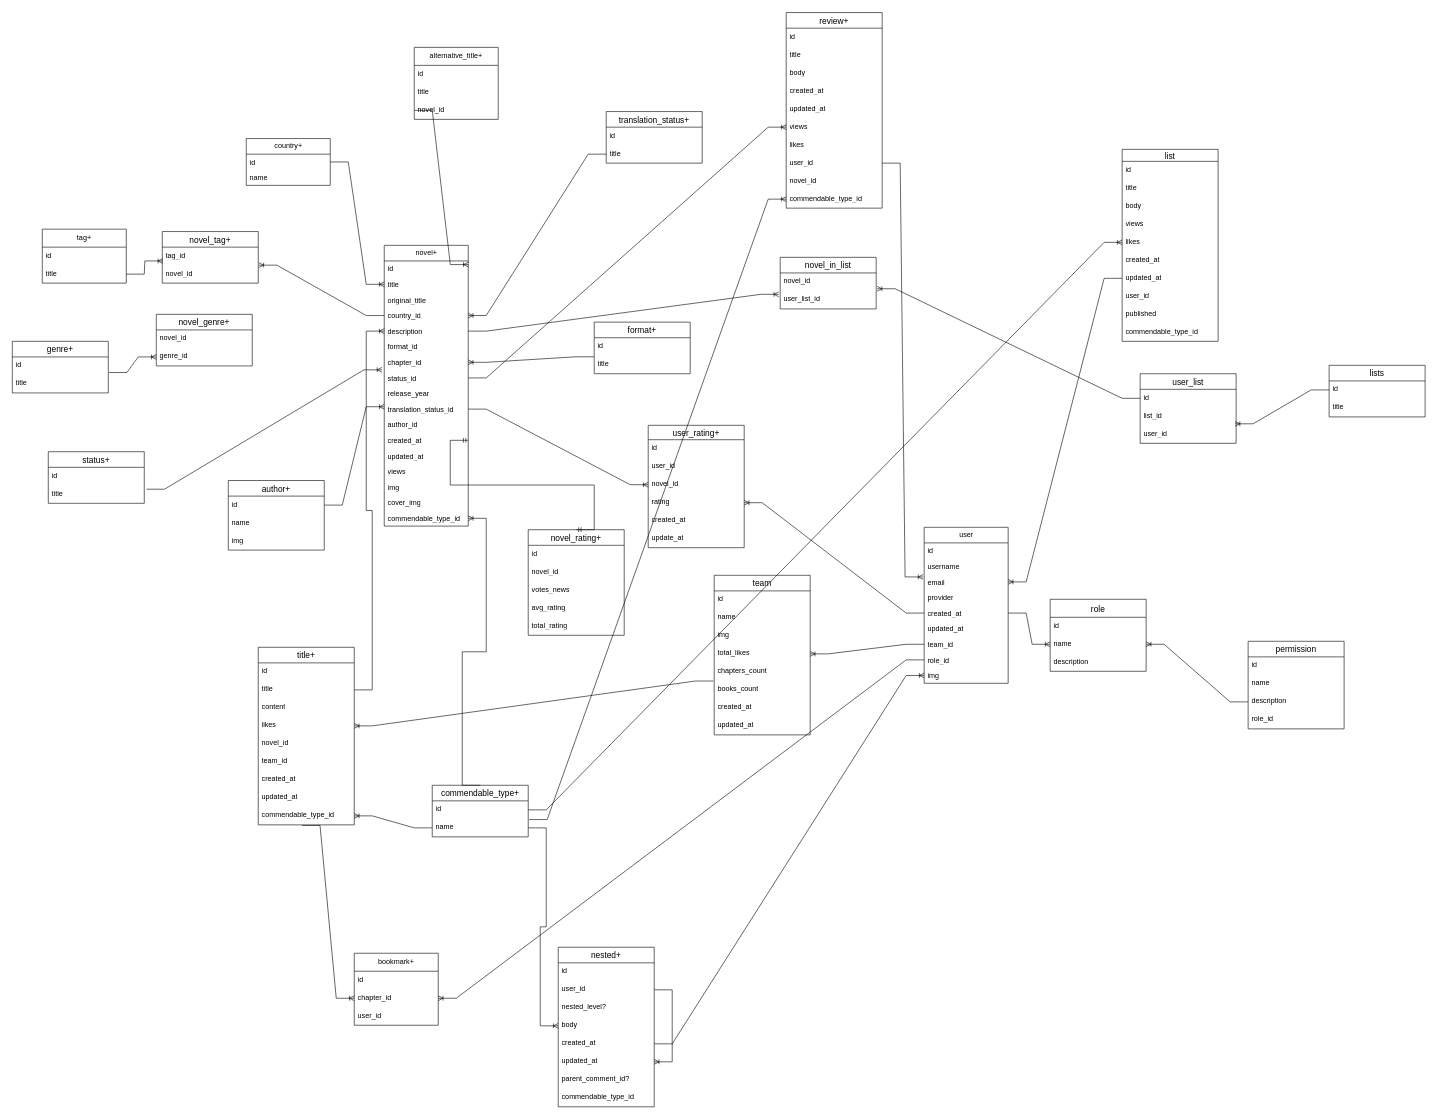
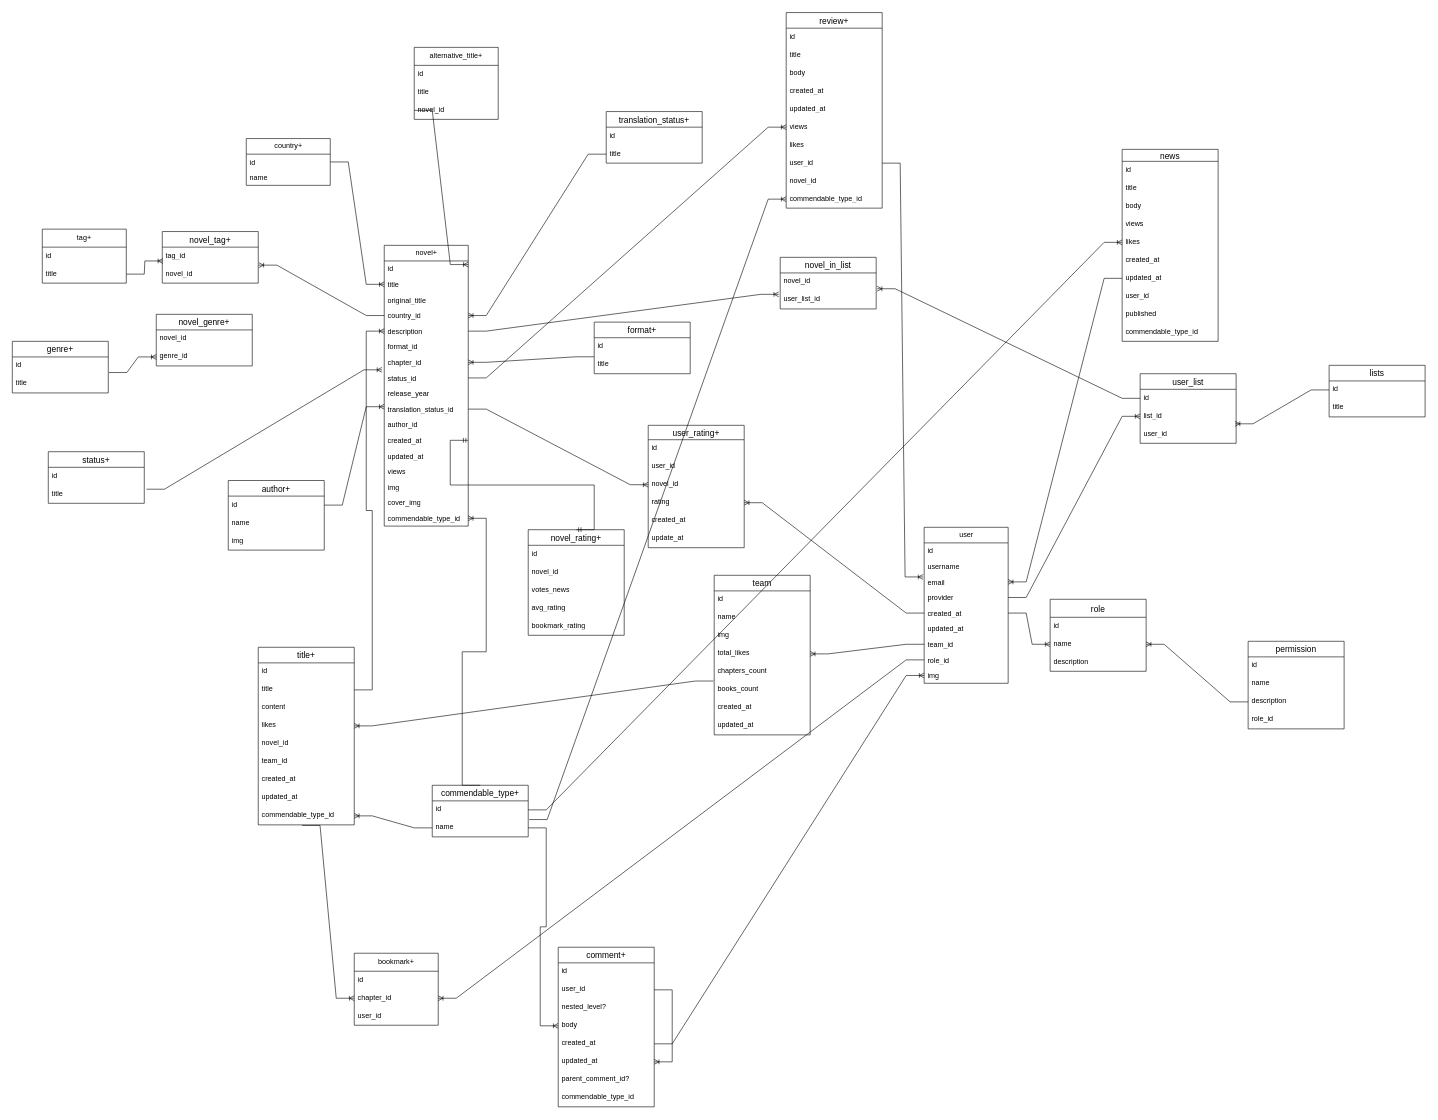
node "list": label "list" -> "news"
edge "provider" -> "list_id": added
node "total_rating": label "total_rating" -> "bookmark_rating"
node "nested+": label "nested+" -> "comment+"
